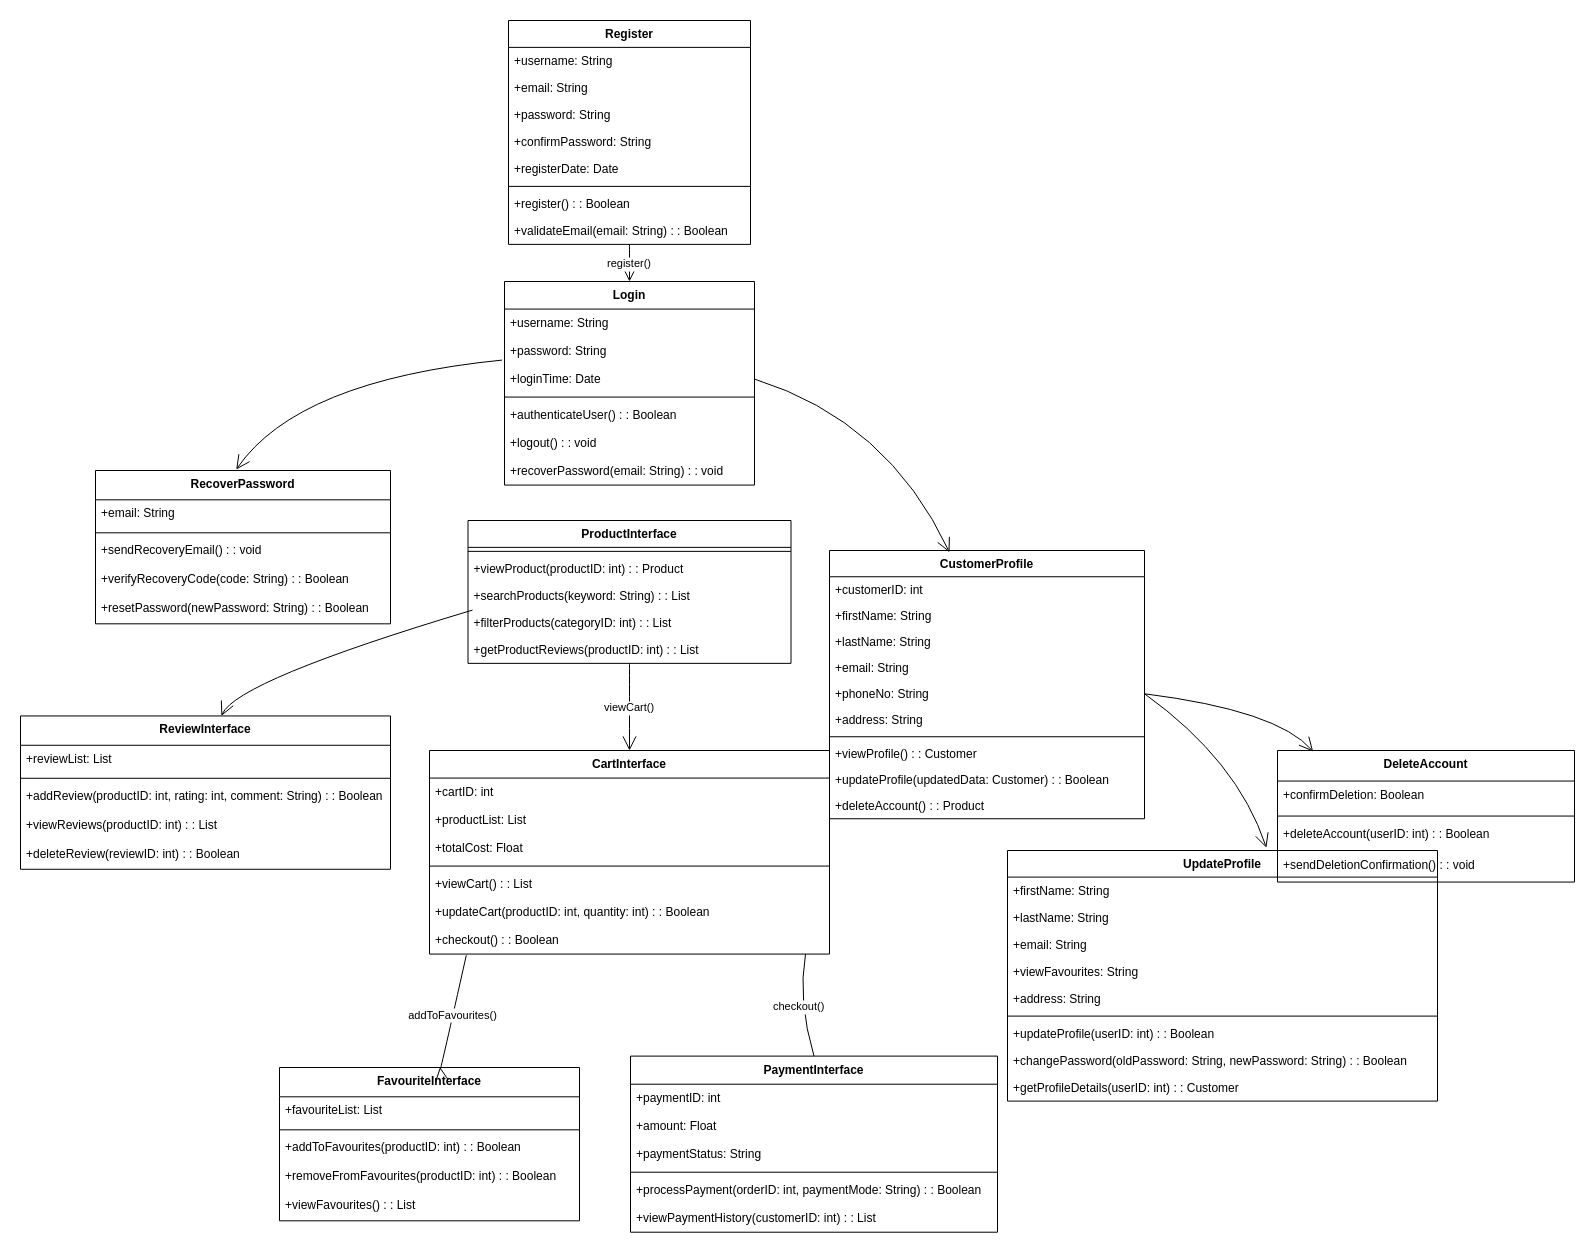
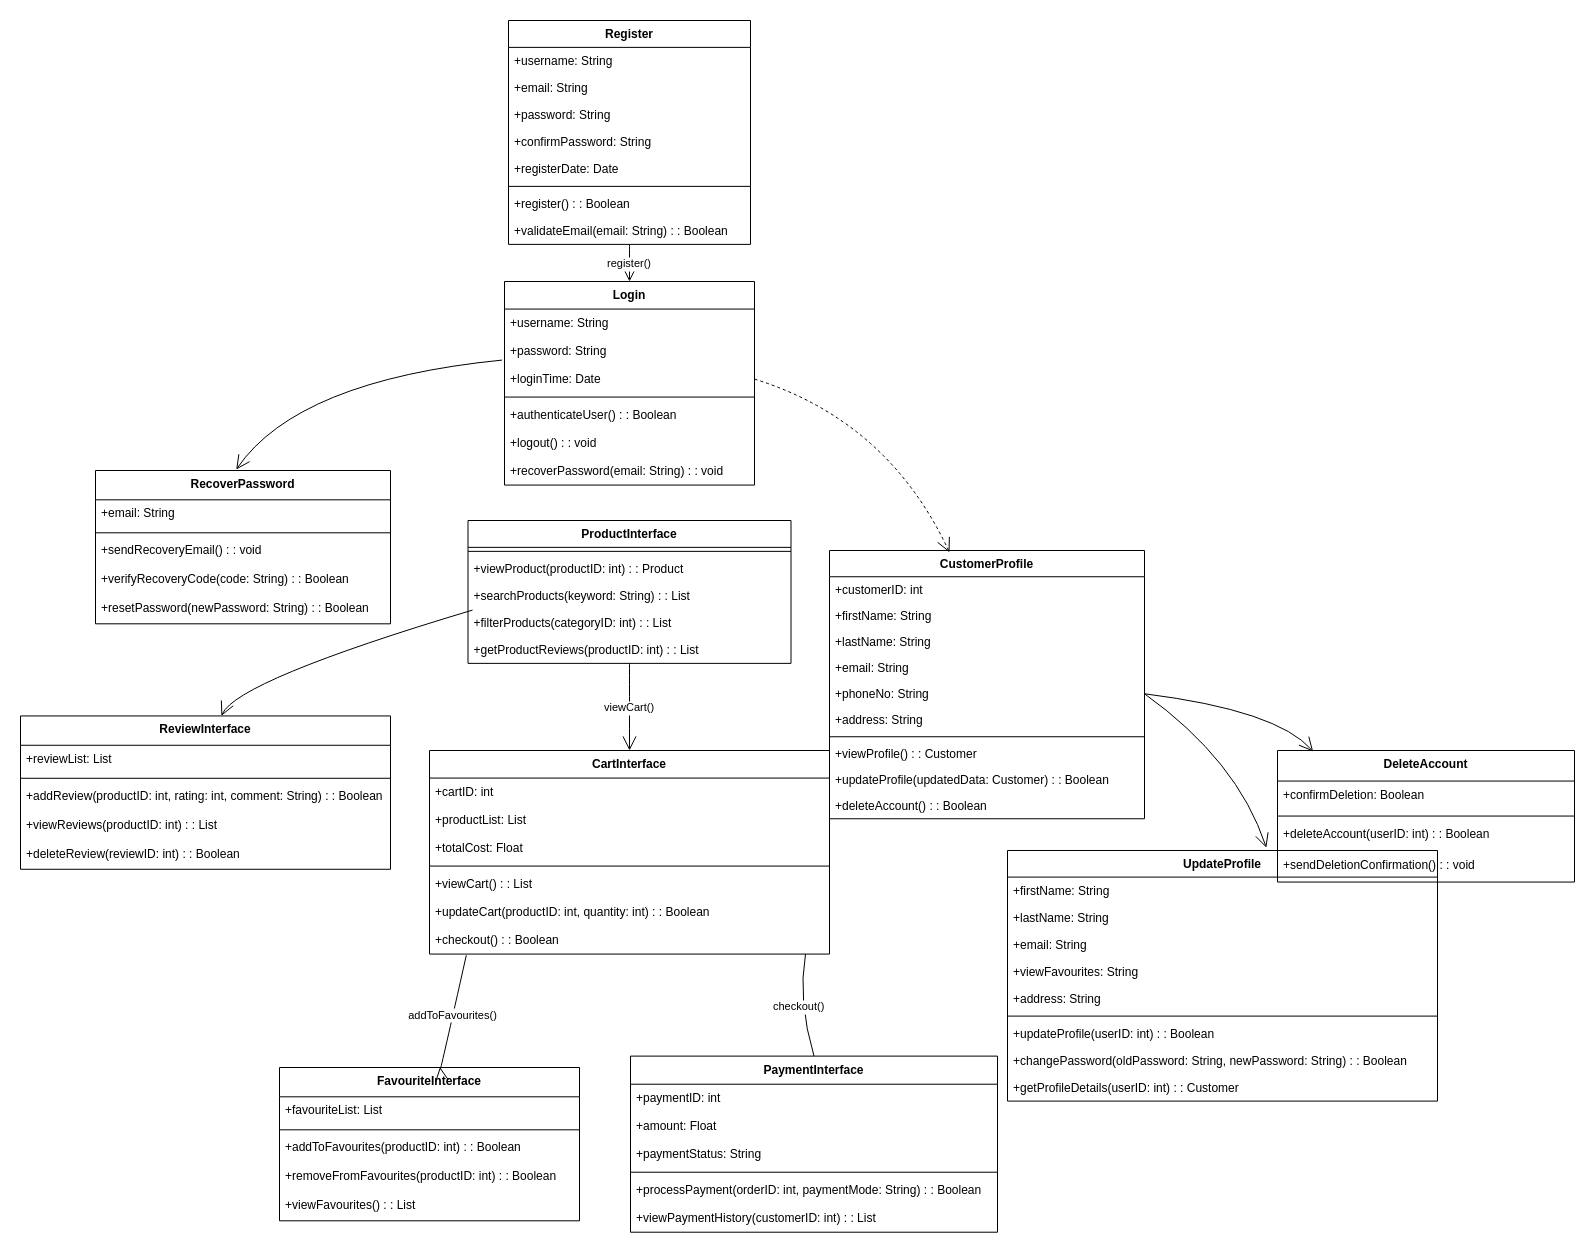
edge "+loginTime: Date" -> "CustomerProfile": style solid -> dashed
node "+deleteAccount() : : Product": label "+deleteAccount() : : Product" -> "+deleteAccount() : : Boolean"
